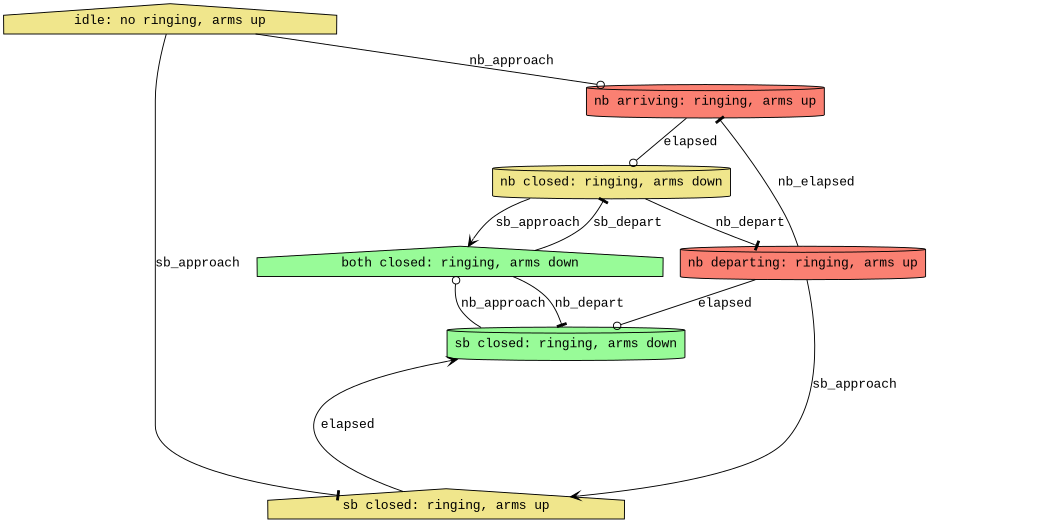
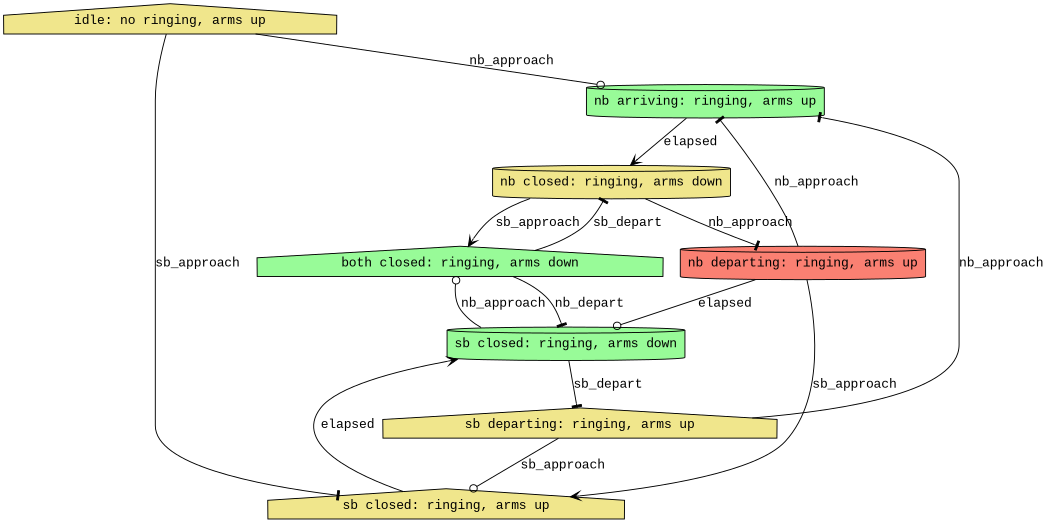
node "nb arriving: ringing, arms up": fillcolor salmon -> palegreen
edge "nb arriving: ringing, arms up" -> "nb closed: ringing, arms down": arrowhead odot -> vee
edge "nb departing: ringing, arms up" -> "nb arriving: ringing, arms up": label "nb_elapsed" -> "nb_approach"
edge "nb closed: ringing, arms down" -> "nb departing: ringing, arms up": label "nb_depart" -> "nb_approach"
node "sb departing: ringing, arms up": added
